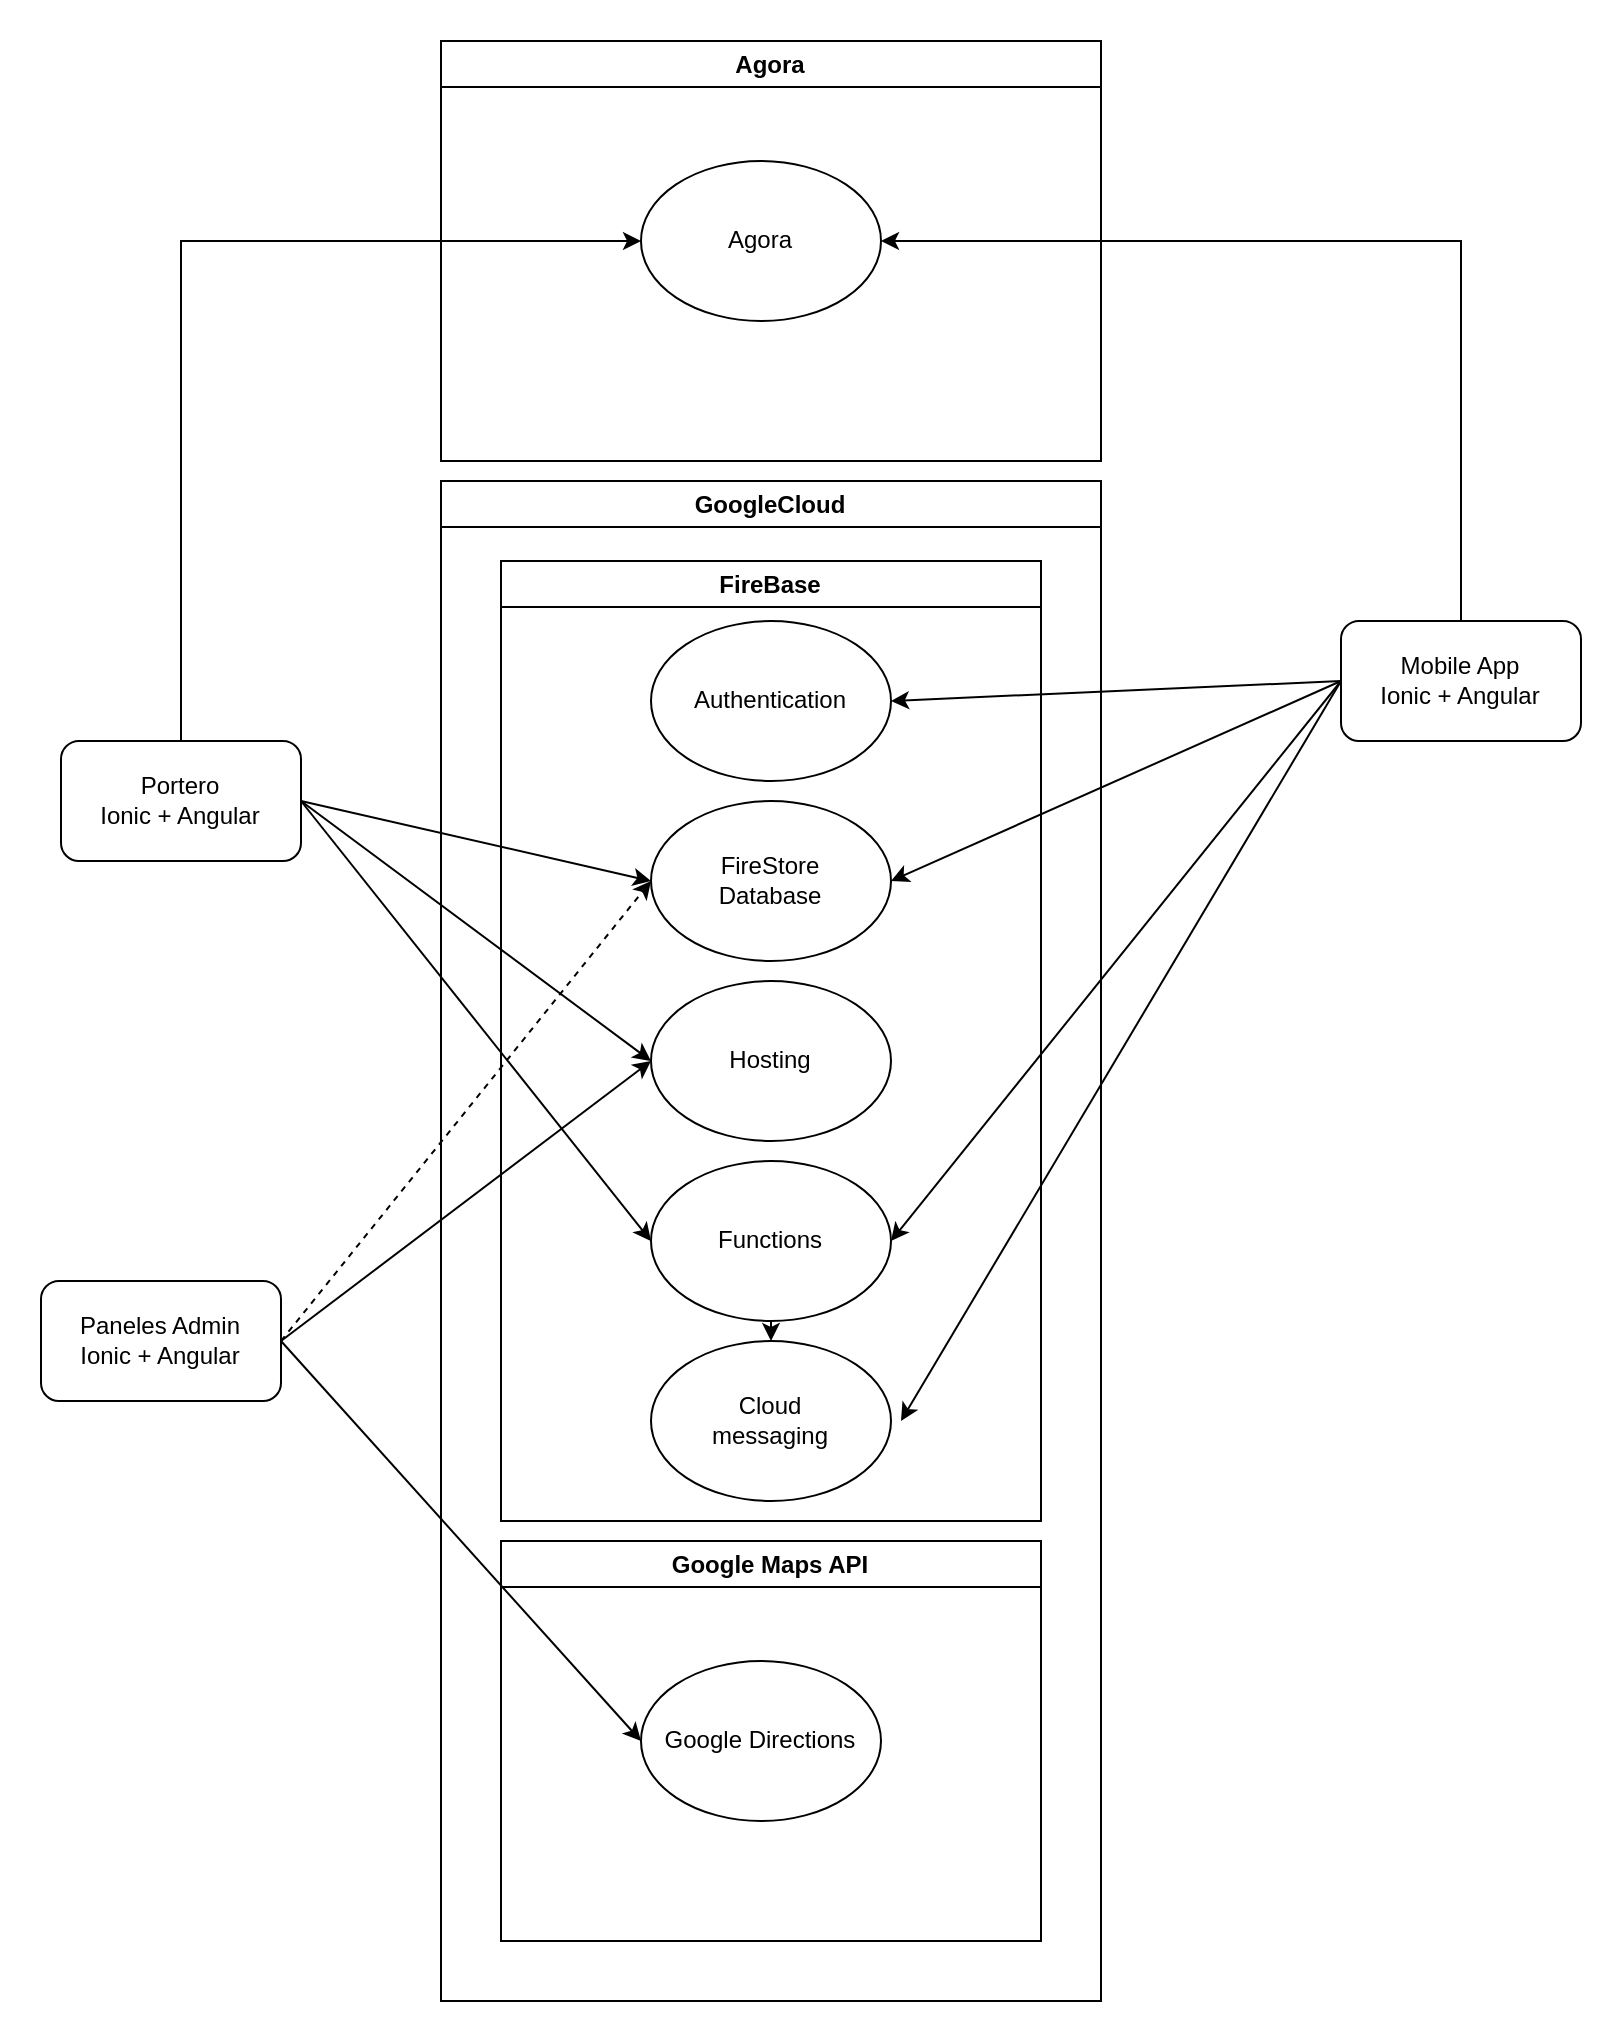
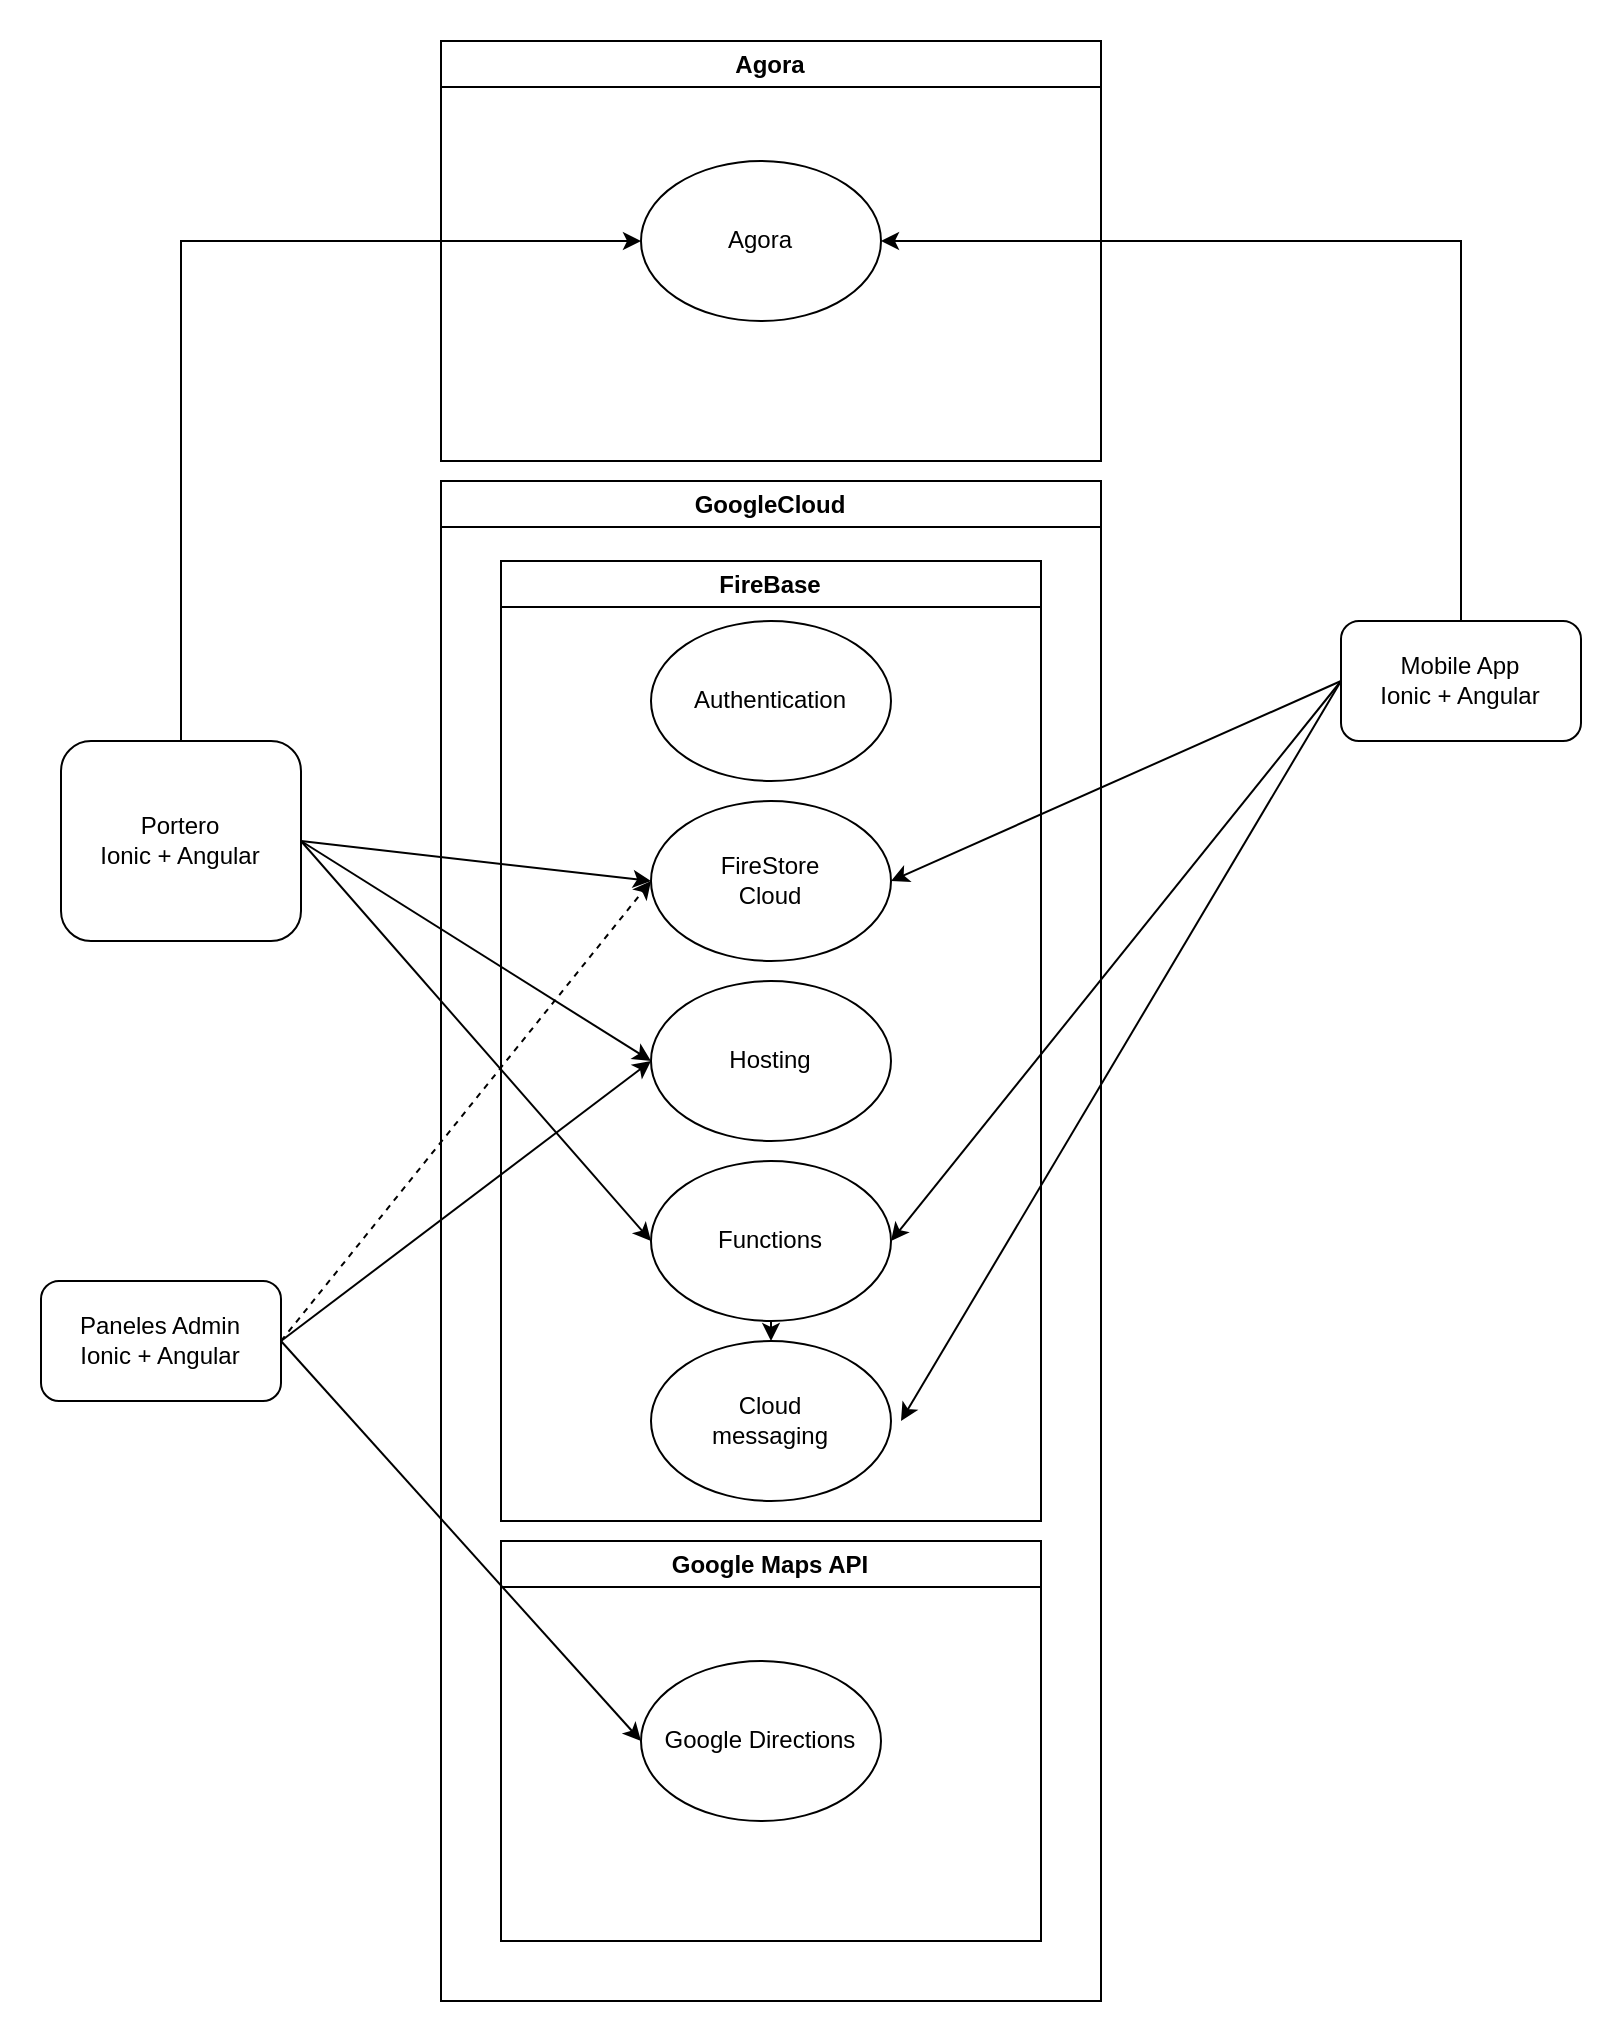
edge "Mobile App Ionic + Angular" -> "Authentication": removed
node "Portero Ionic + Angular": size 240x120 -> 240x200
node "FireStore Database": label "FireStore Database" -> "FireStore Cloud"
